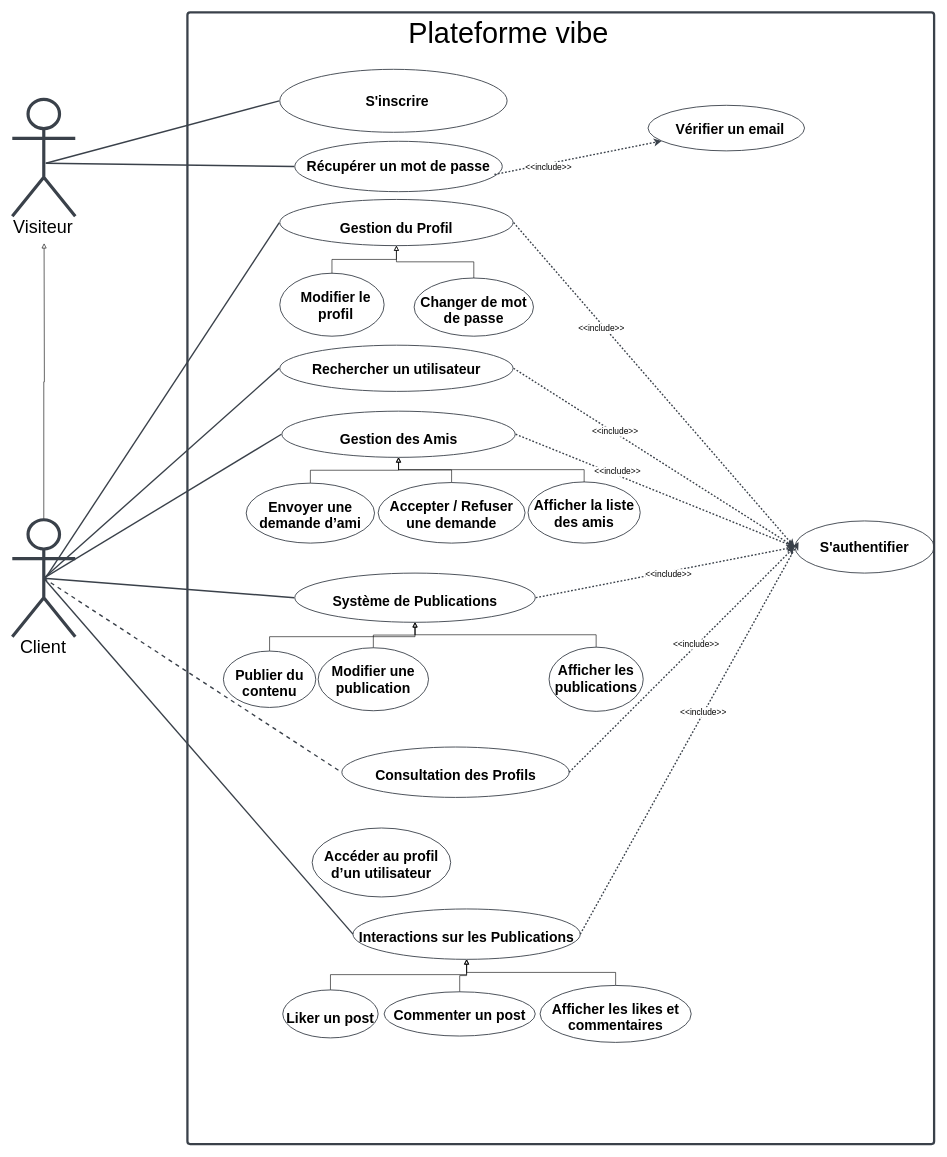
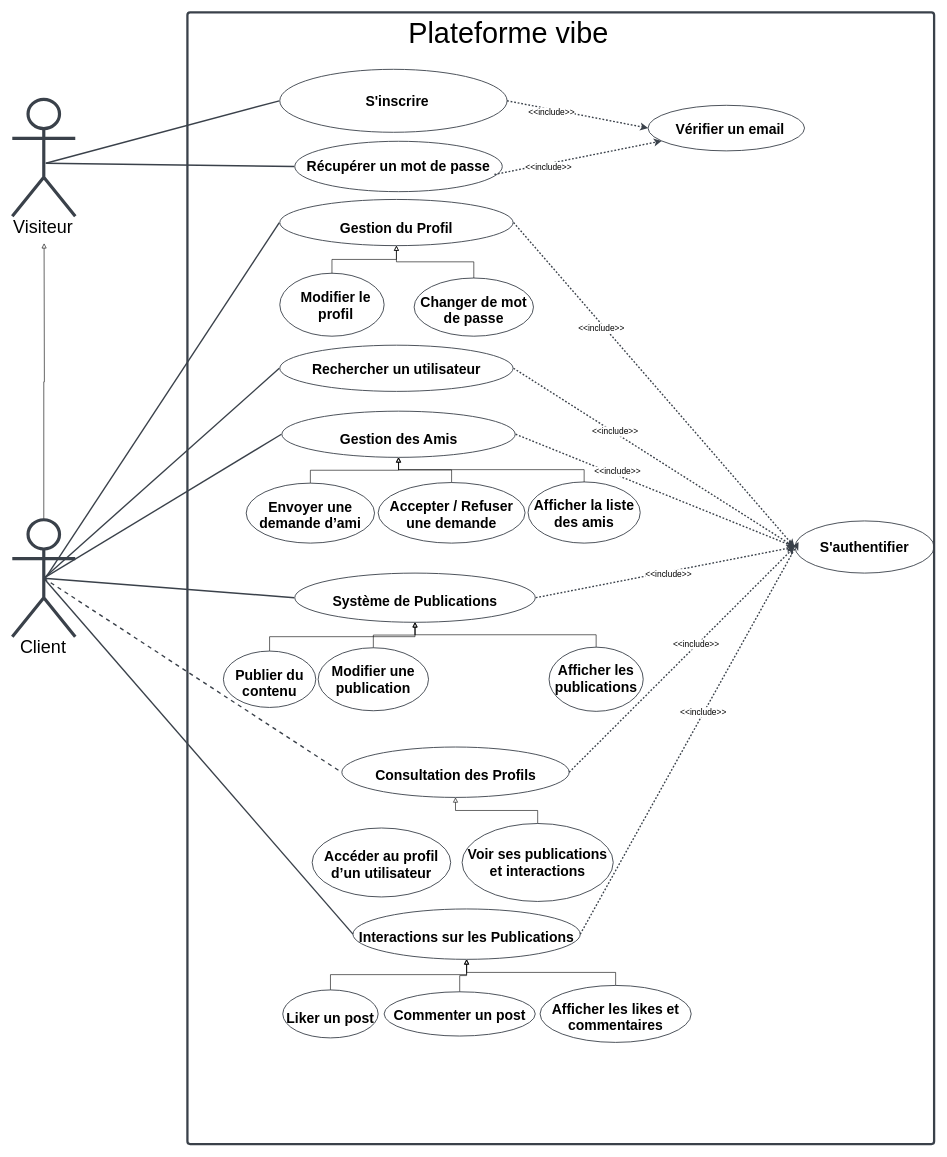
edge "S'inscrire" -> "Vérifier un email": added, label "<<include>>"
edge "Voir ses publications et interactions" -> "Consultation des Profils": added
node "Voir ses publications et interactions": added
